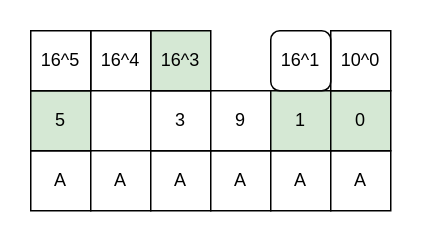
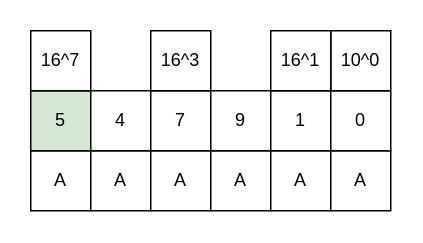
node "16^5": label "16^5" -> "16^7"
node "16^4": removed
node "16^3": fillcolor #d5e8d4 -> #ffffff
node "16^1": shape rounded rectangle -> rectangle
node "4": added
node "3": label "3" -> "7"
node "1": fillcolor #d5e8d4 -> #ffffff
node "0": fillcolor #d5e8d4 -> #ffffff
